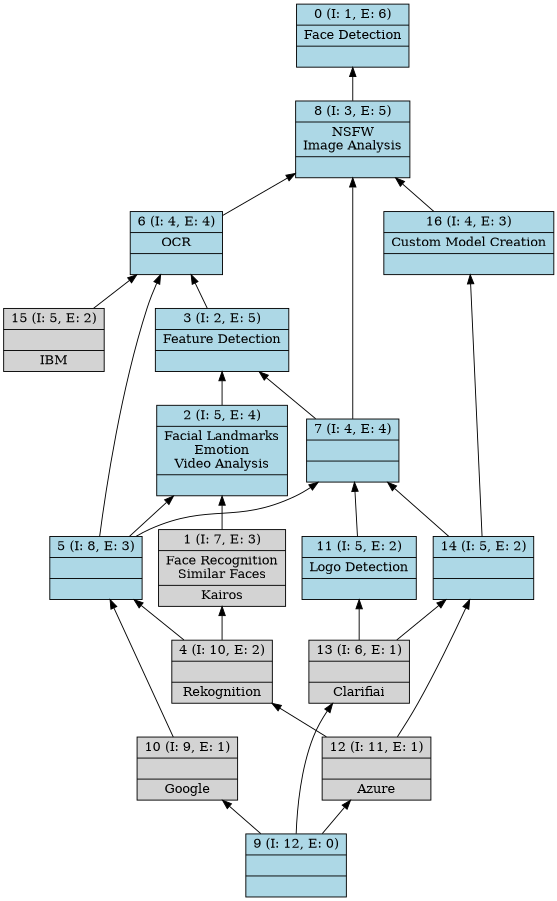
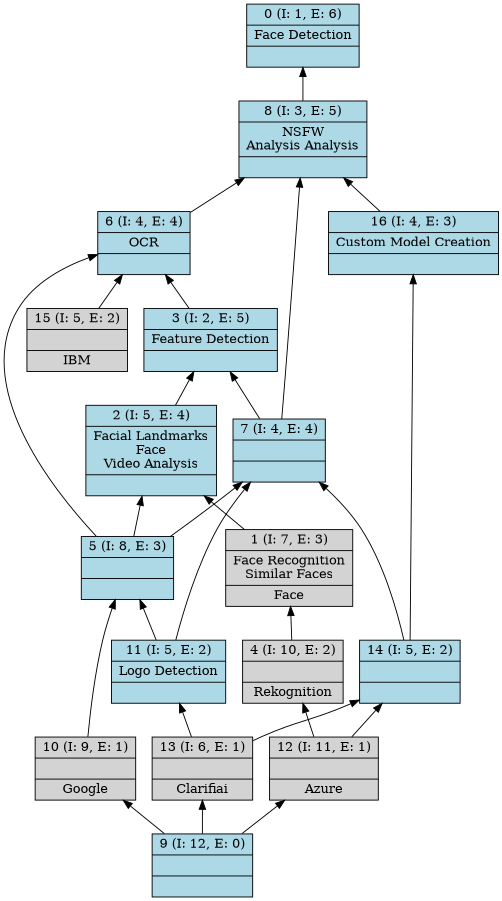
node "8 (I: 3, E: 5)": text "Image Analysis" -> "Analysis Analysis"
node "2 (I: 5, E: 4)": text "Emotion" -> "Face"
node "1 (I: 7, E: 3)": text "Kairos" -> "Face"
edge "4 (I: 10, E: 2)" -> "5 (I: 8, E: 3)": now "11 (I: 5, E: 2)" -> "5 (I: 8, E: 3)"
